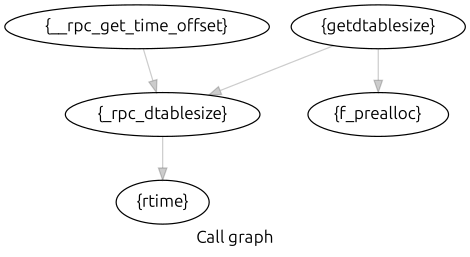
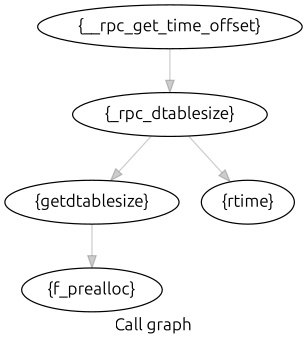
edge "{getdtablesize}" -> "{_rpc_dtablesize}": reversed
